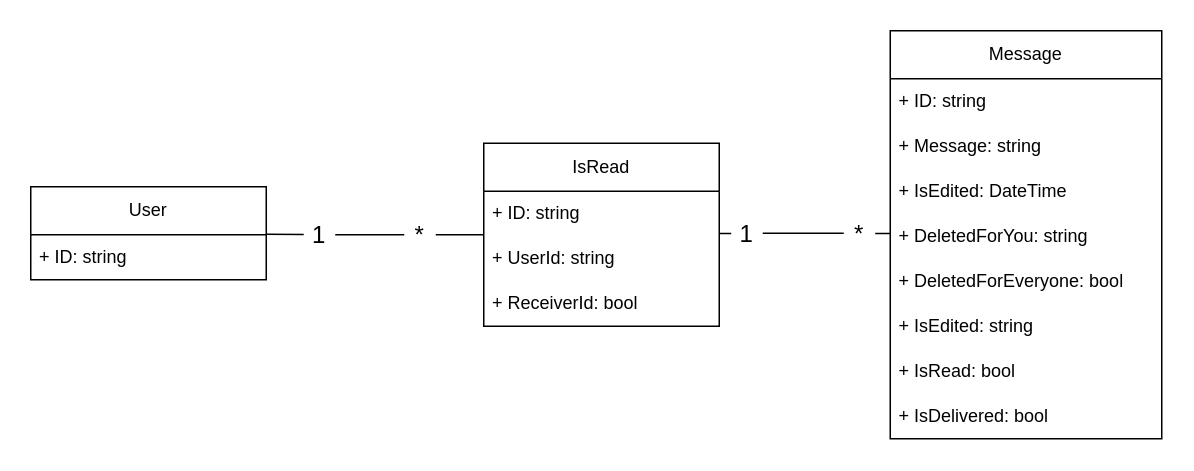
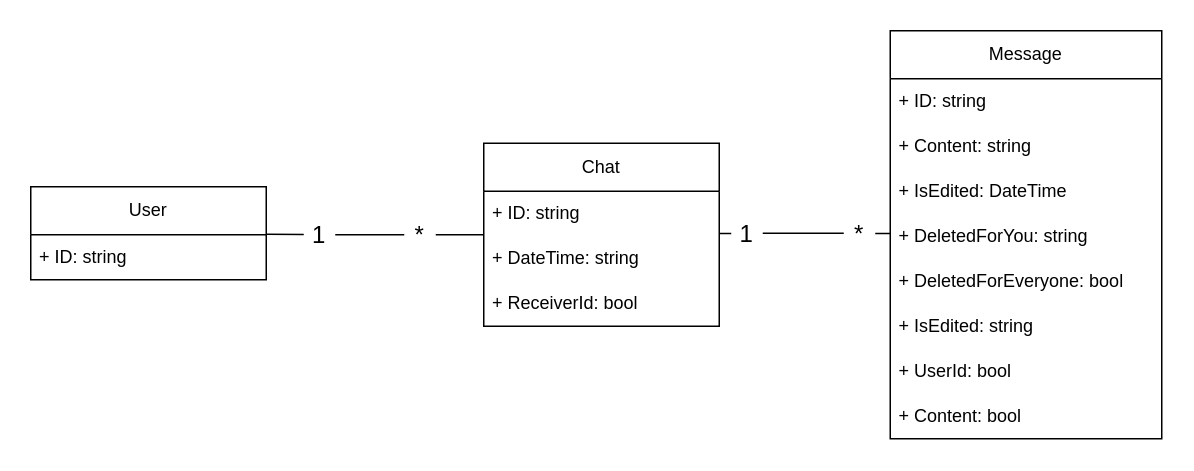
node "+ Message: string": label "+ Message: string" -> "+ Content: string"
node "IsRead": label "IsRead" -> "Chat"
node "+ UserId: string": label "+ UserId: string" -> "+ DateTime: string"
node "+ IsRead: bool": label "+ IsRead: bool" -> "+ UserId: bool"
node "+ IsDelivered: bool": label "+ IsDelivered: bool" -> "+ Content: bool"
